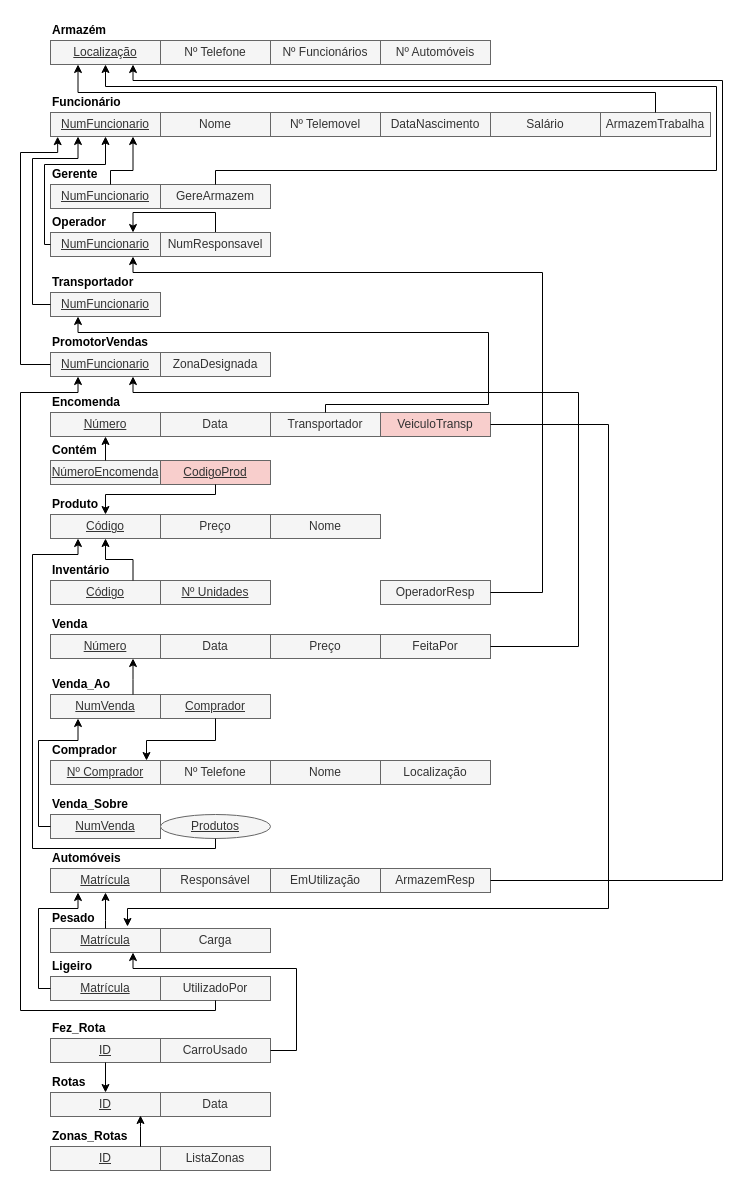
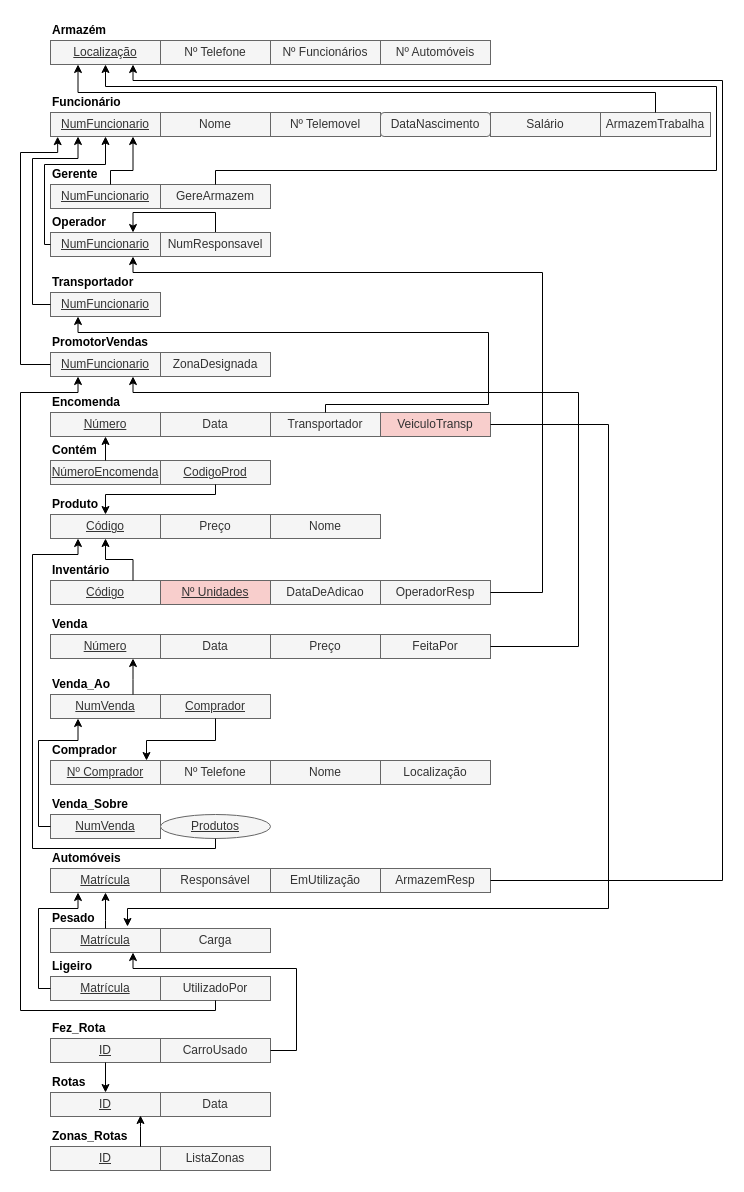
node "DataNascimento": shape rectangle -> rounded rectangle
node "CodigoProd": fillcolor #f8cecc -> #f5f5f5
node "Nº Unidades": fillcolor #f5f5f5 -> #f8cecc
node "DataDeAdicao": added
